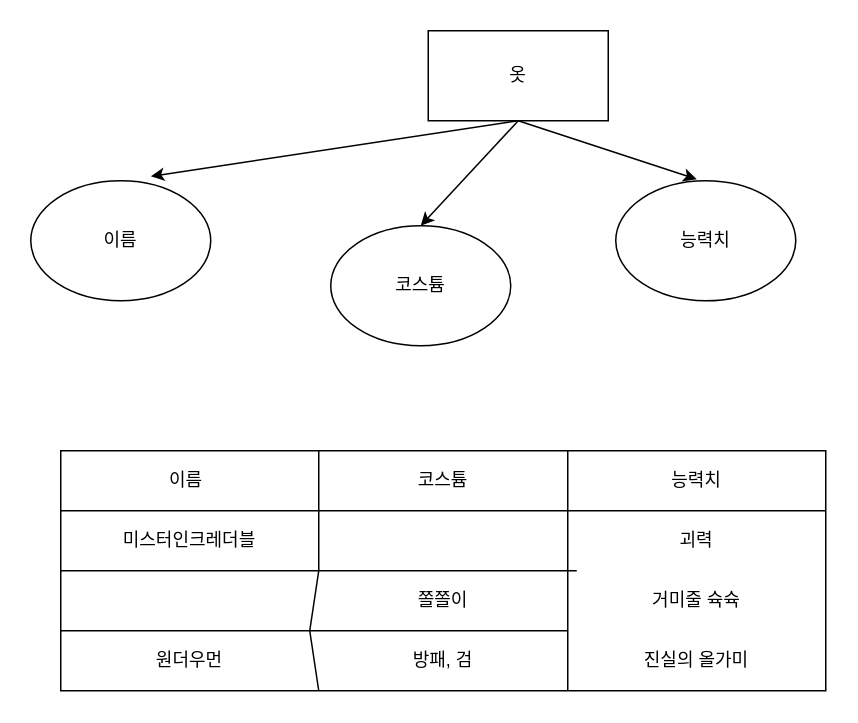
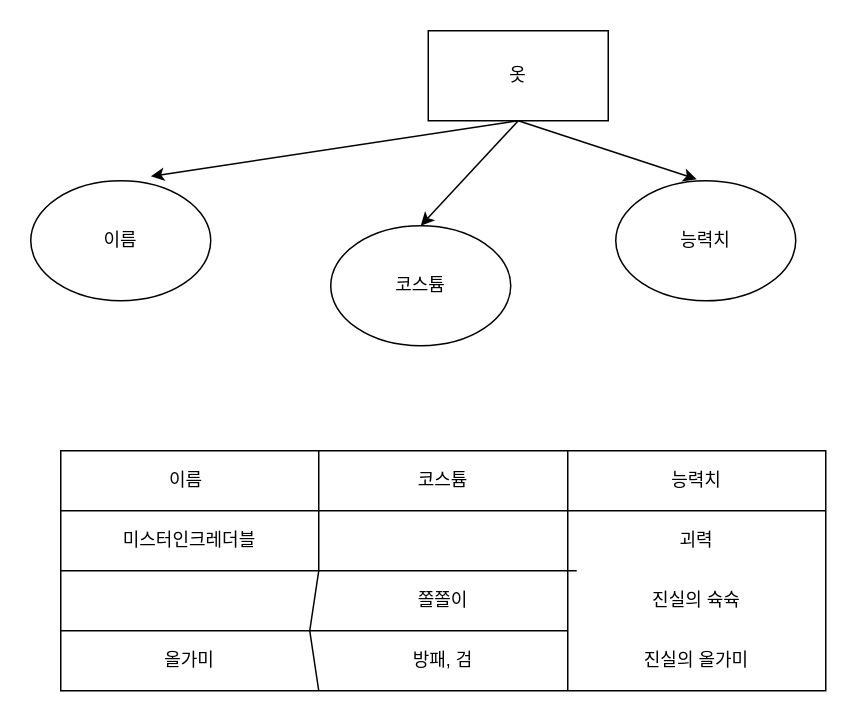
node "거미줄 슉슉": label "거미줄 슉슉" -> "진실의 슉슉"
node "원더우먼": label "원더우먼" -> "올가미"
